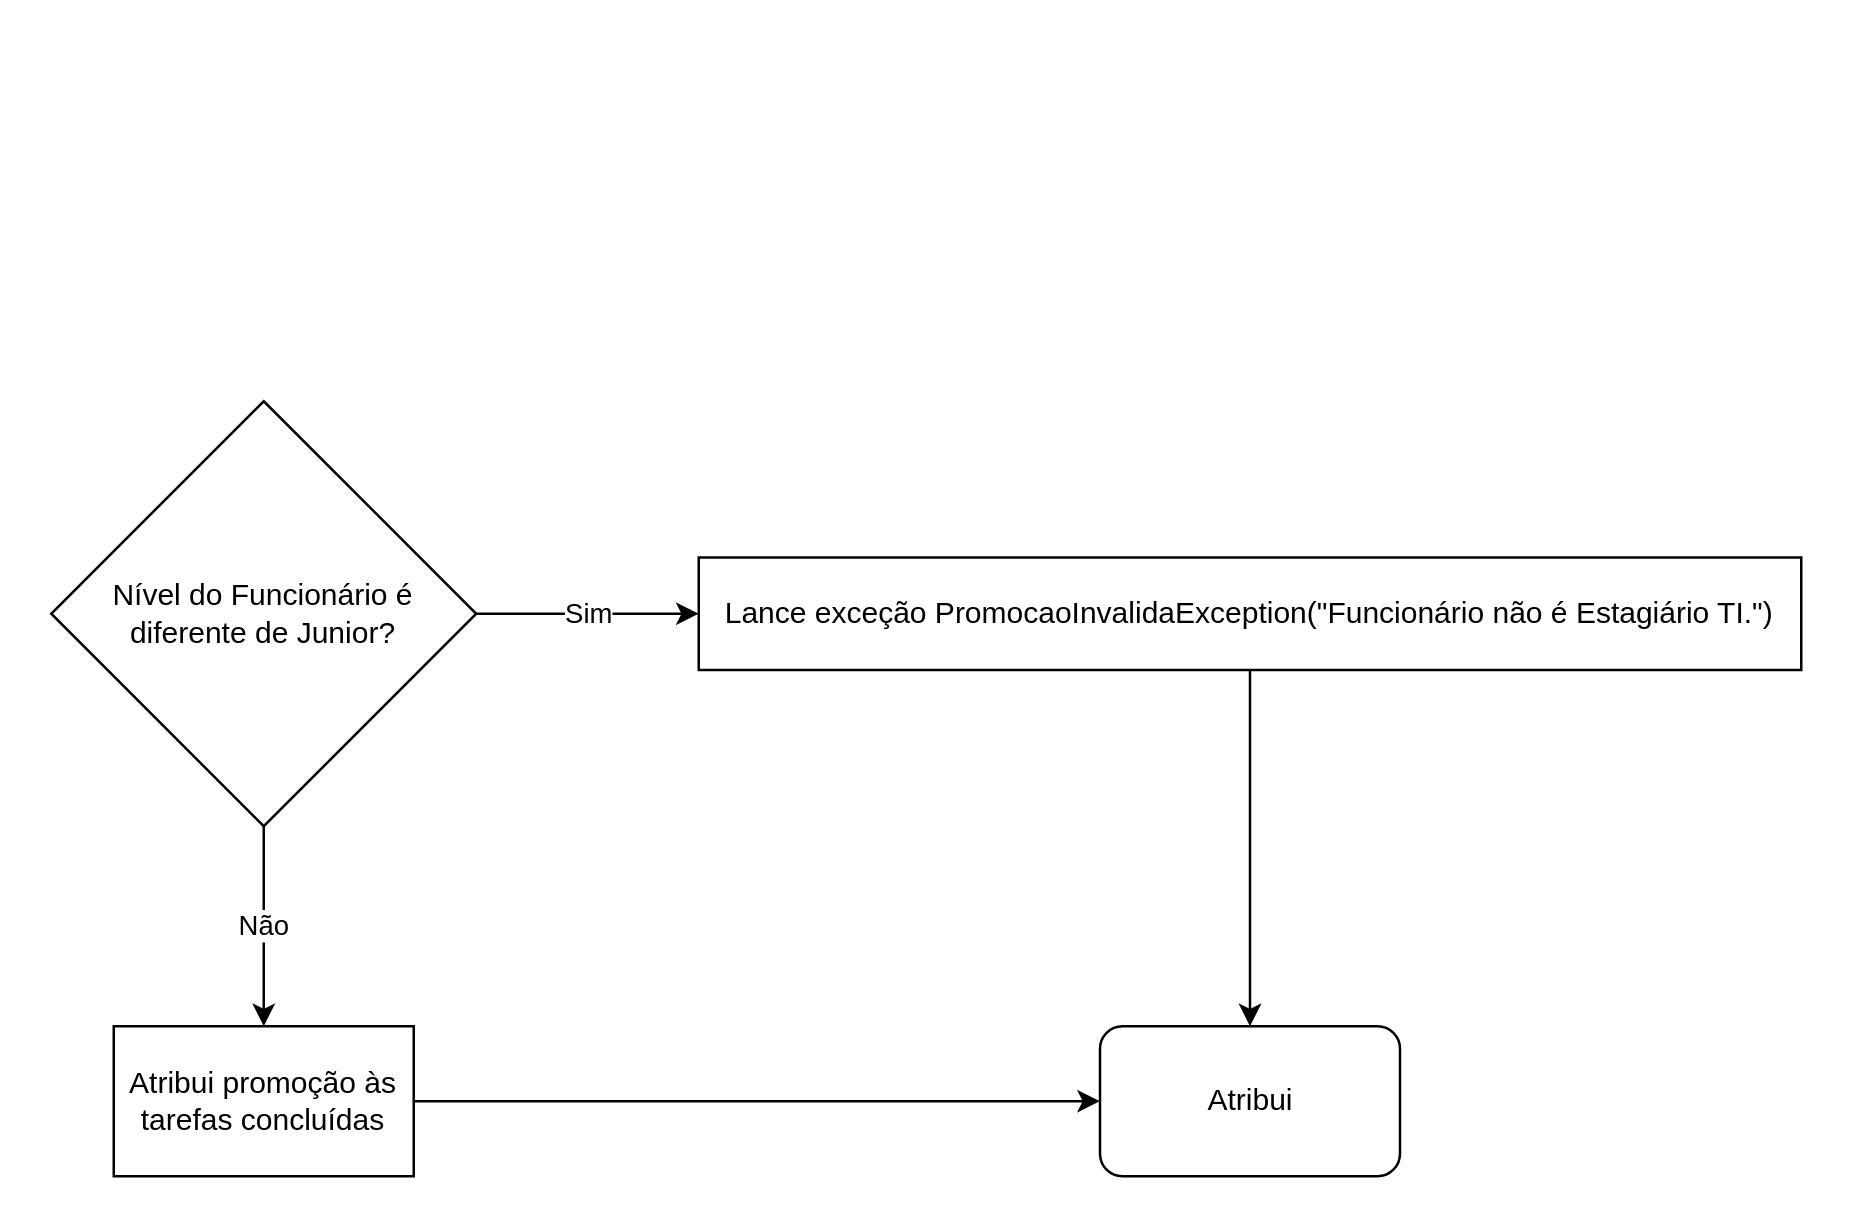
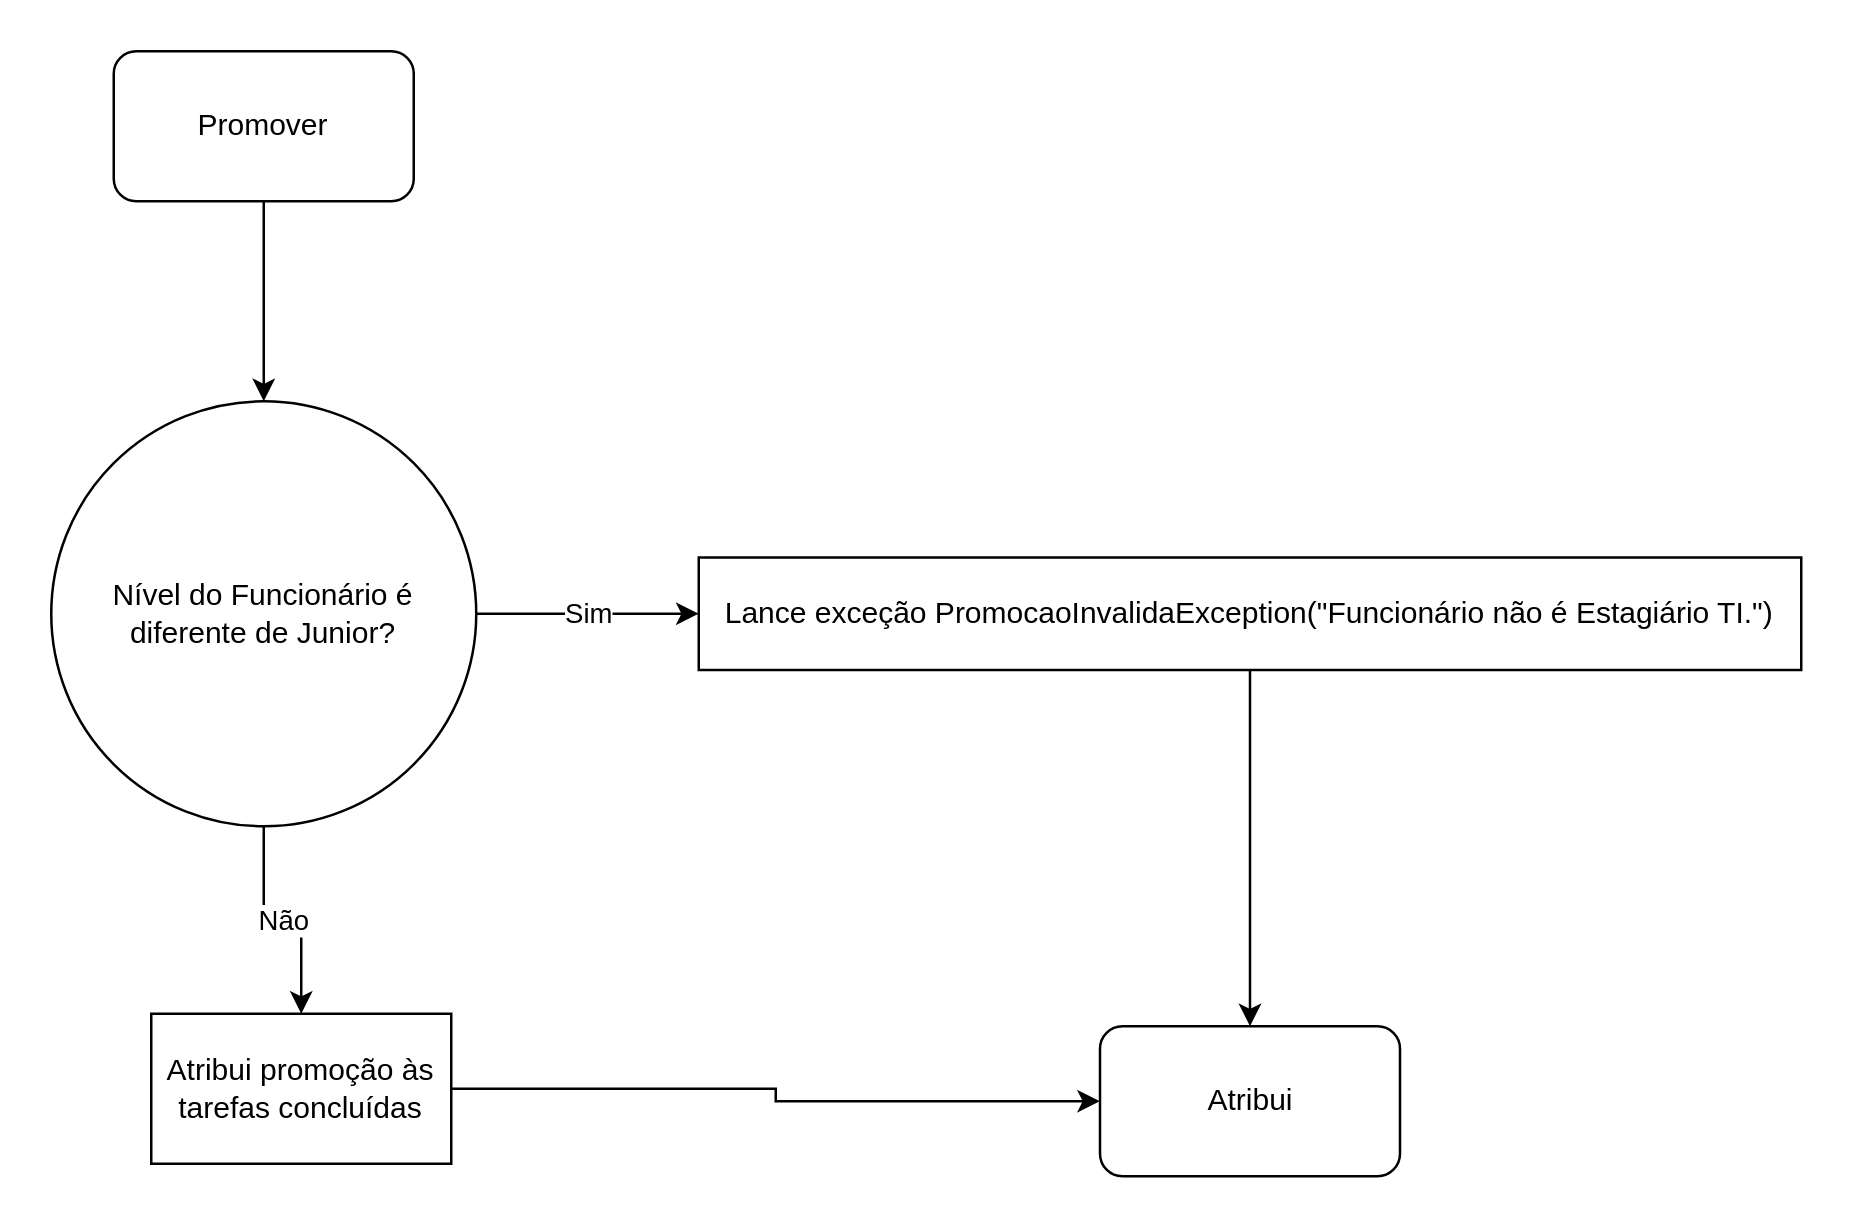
node "Promover": added
edge "Promover" -> "Nível do Funcionário é diferente de Junior?": added
node "Nível do Funcionário é diferente de Junior?": shape diamond -> ellipse
node "Atribui promoção às tarefas concluídas": moved (264, 1101) -> (301, 1089)
